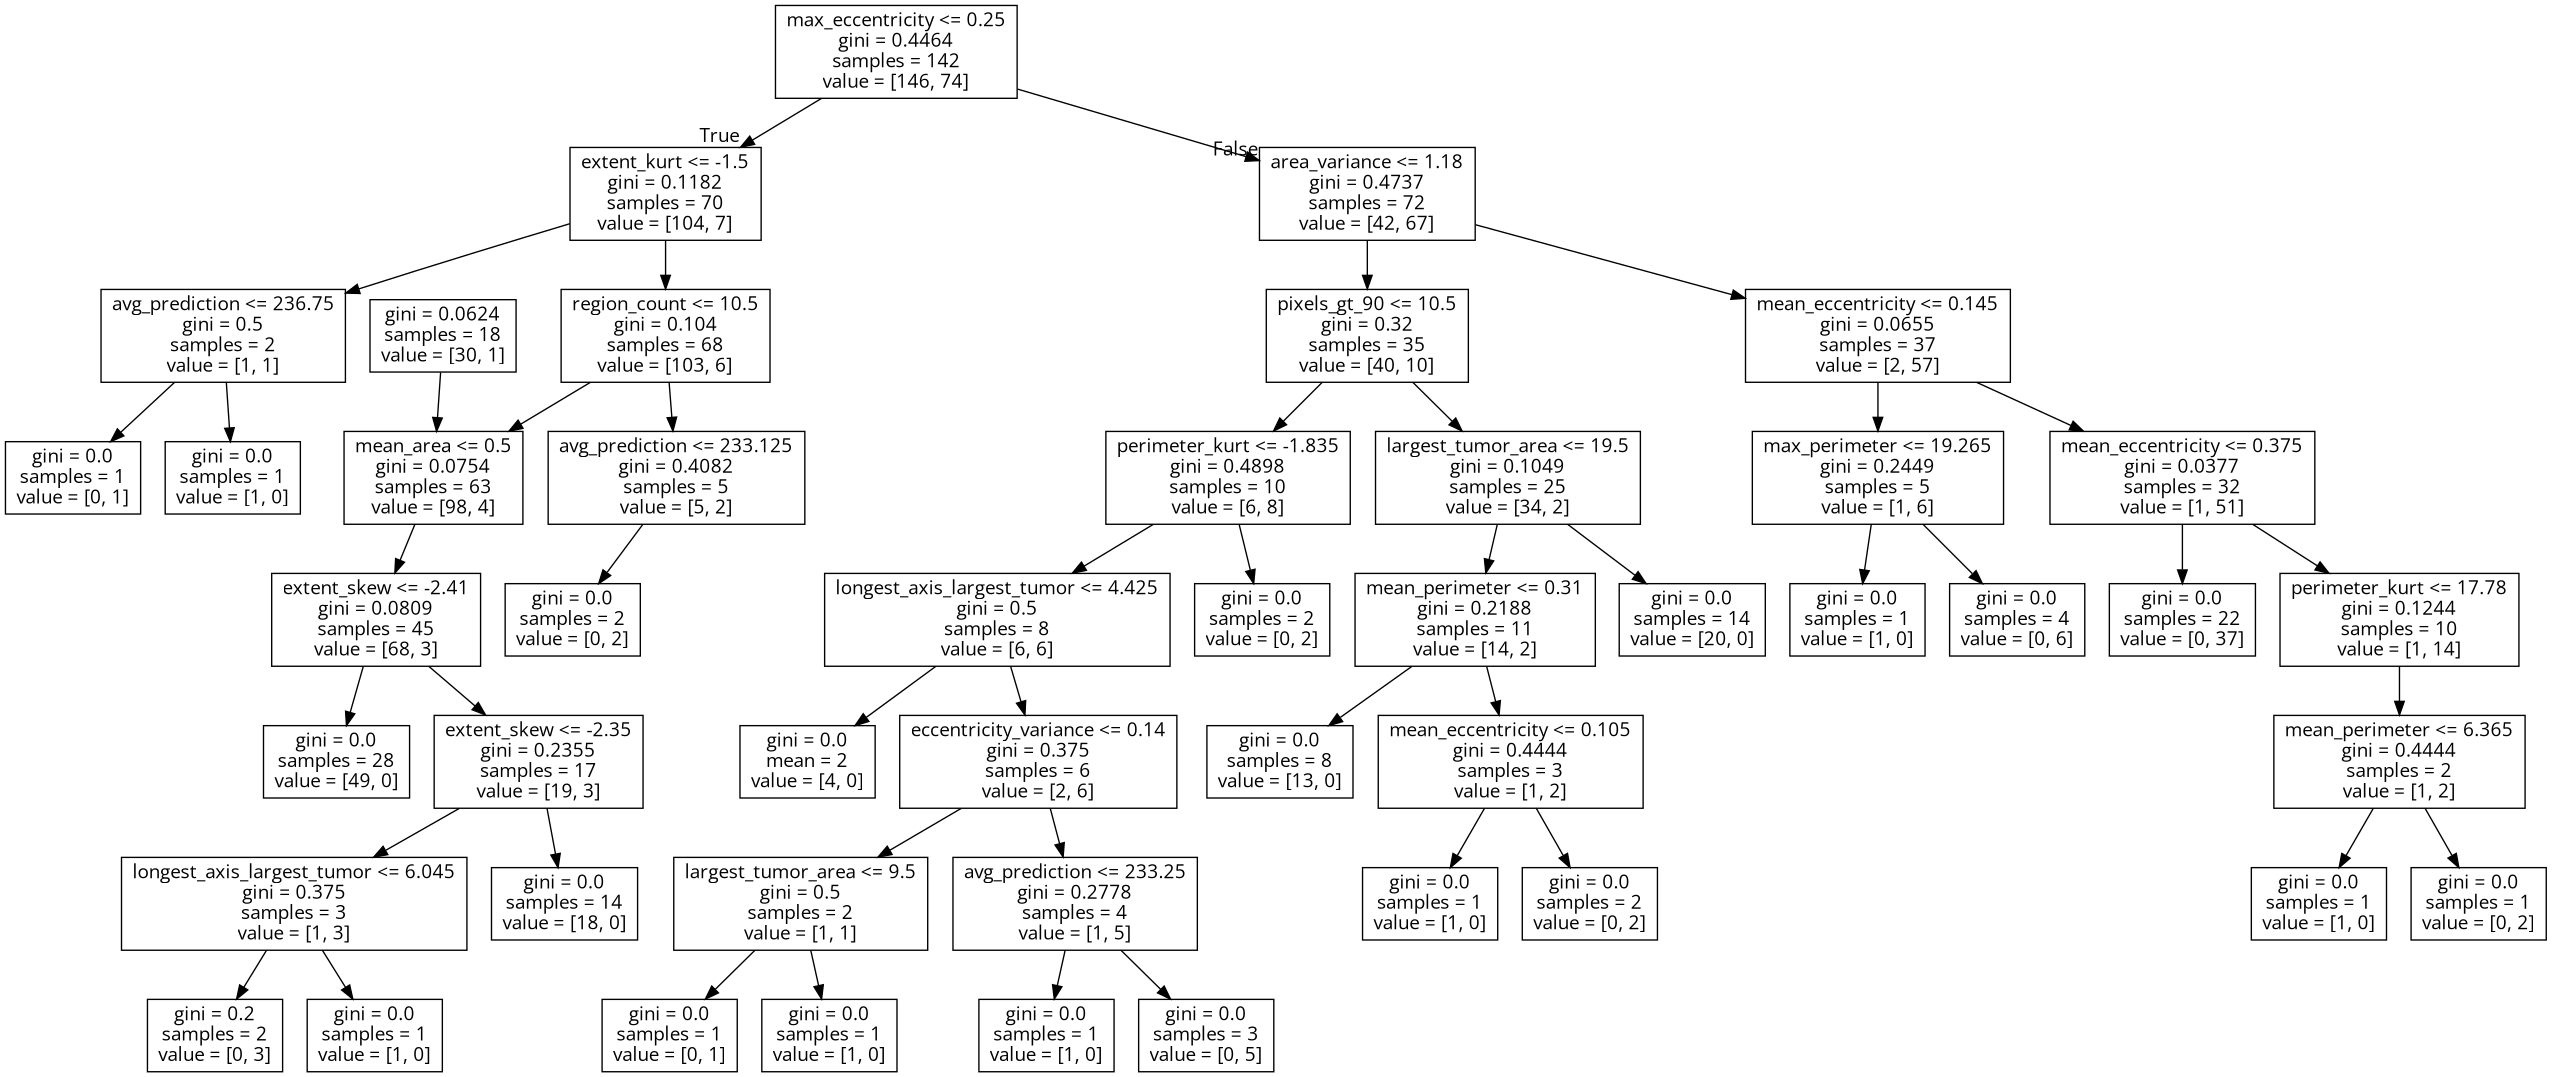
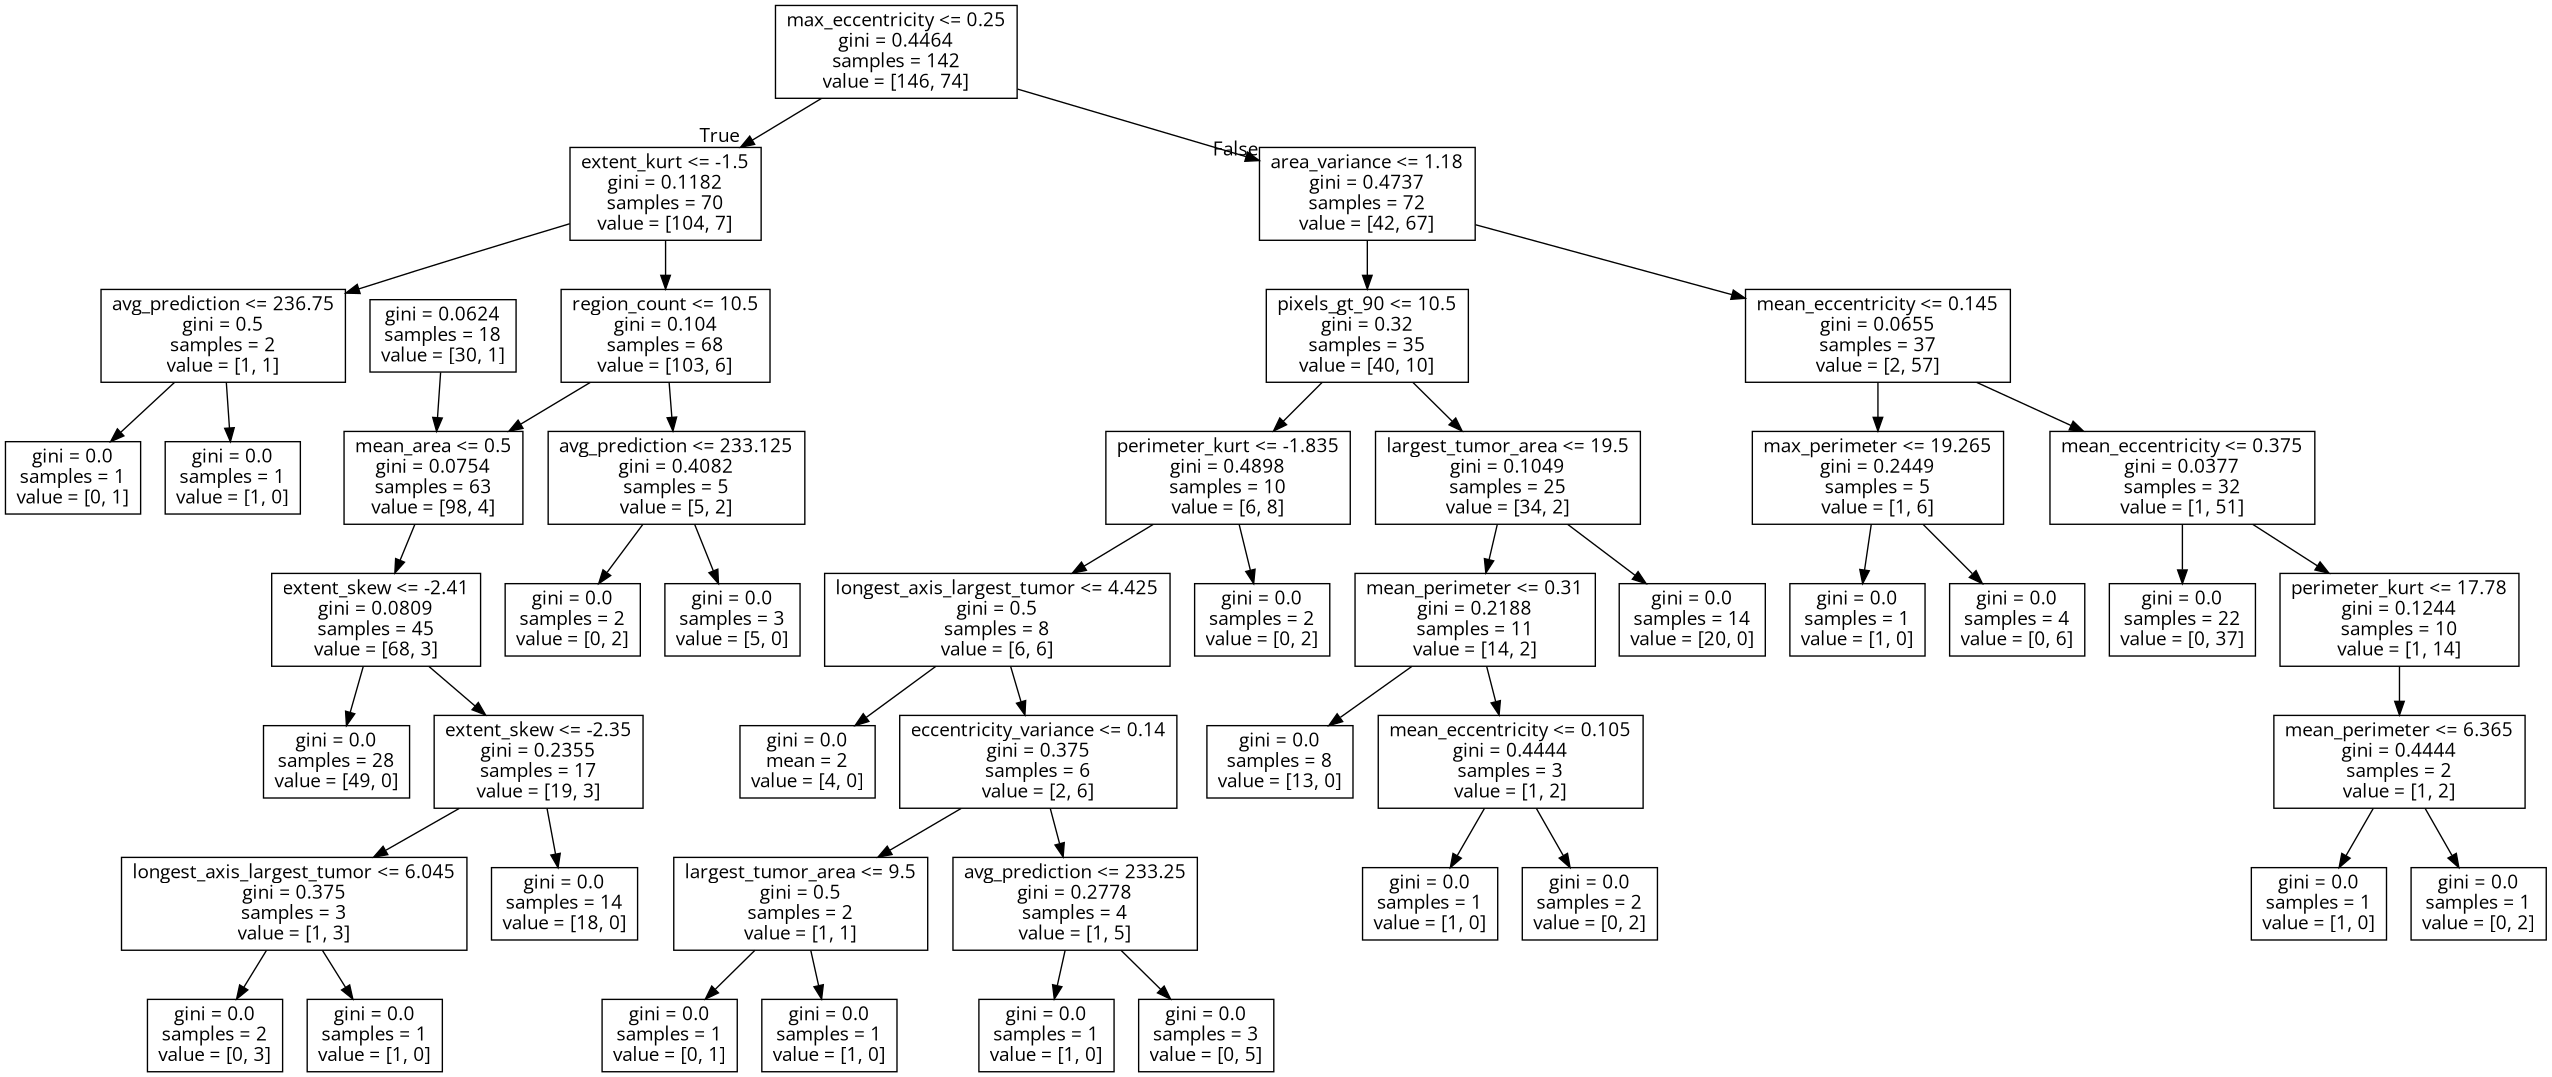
node "gini = 0.0 samples = 3 value = [5, 0]": added
node "gini = 0.2 samples = 2 value = [0, 3]": label "gini = 0.2 samples = 2 value = [0, 3]" -> "gini = 0.0 samples = 2 value = [0, 3]"
